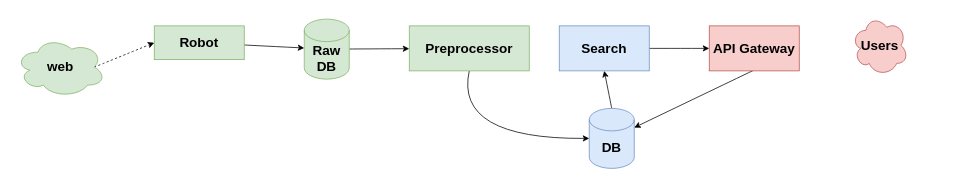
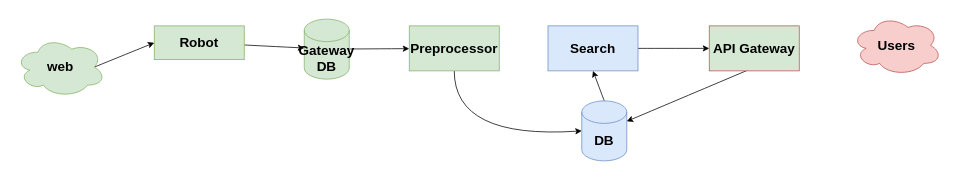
node "Users": size 56x60 -> 90x60
node "Preprocessor": size 120x45 -> 90x45
node "Search": moved (604, 48) -> (593, 48)
node "API Gateway": fillcolor #f8cecc -> #d5e8d4
edge "web" -> "Robot": style dashed -> solid
node "Raw DB": label "Raw DB" -> "Gateway DB"
node "DB": moved (612, 138) -> (604, 131)
